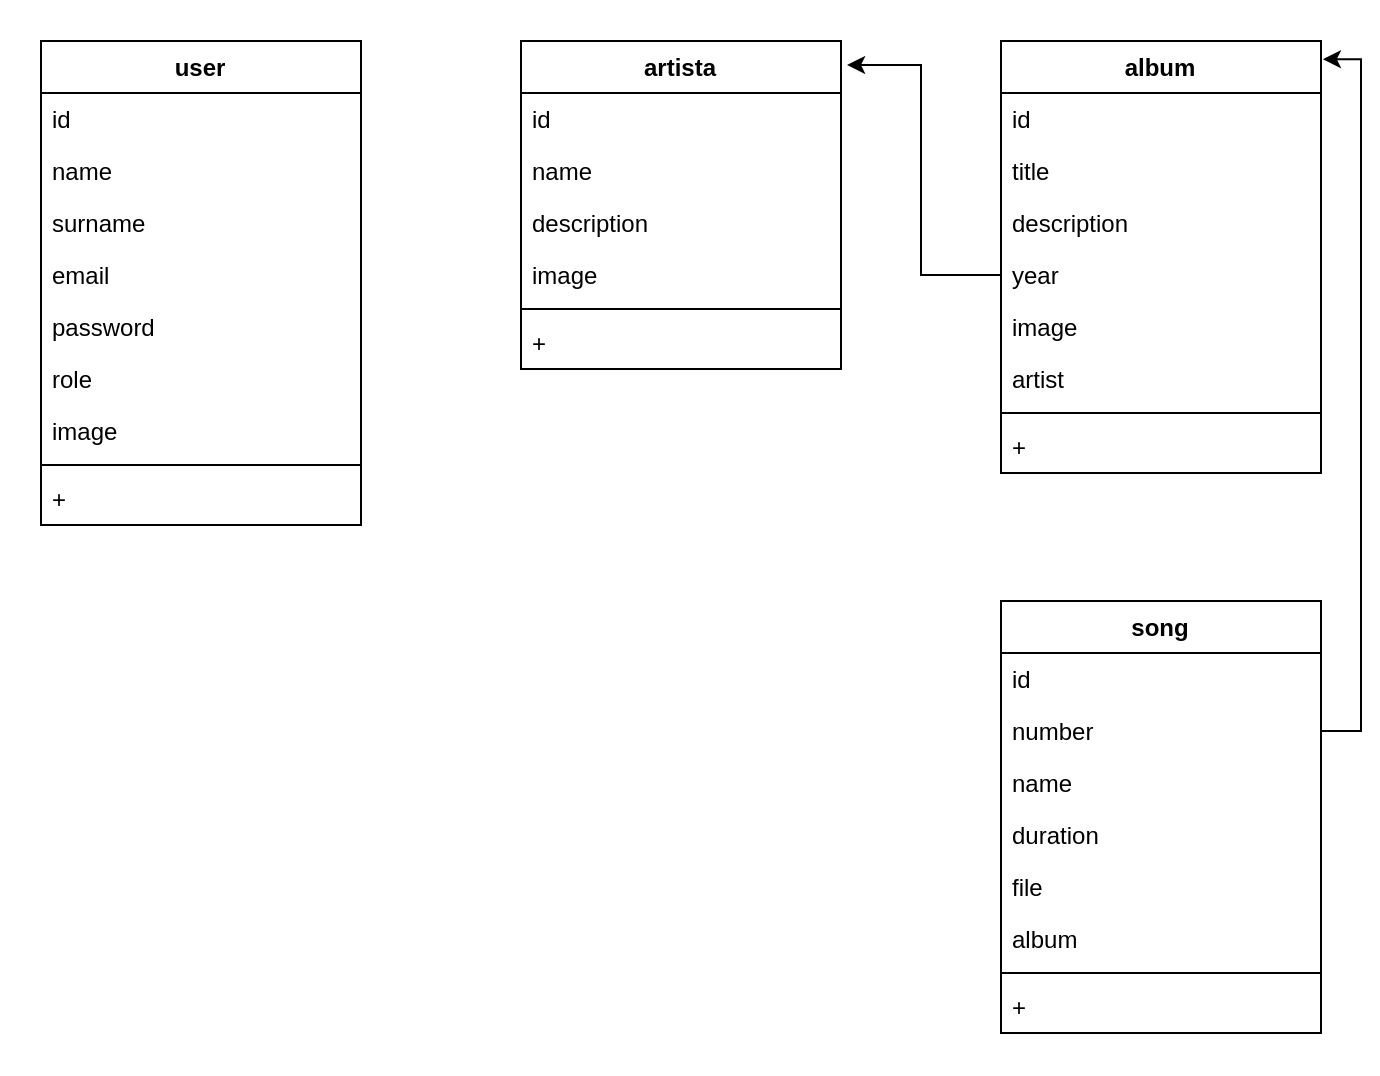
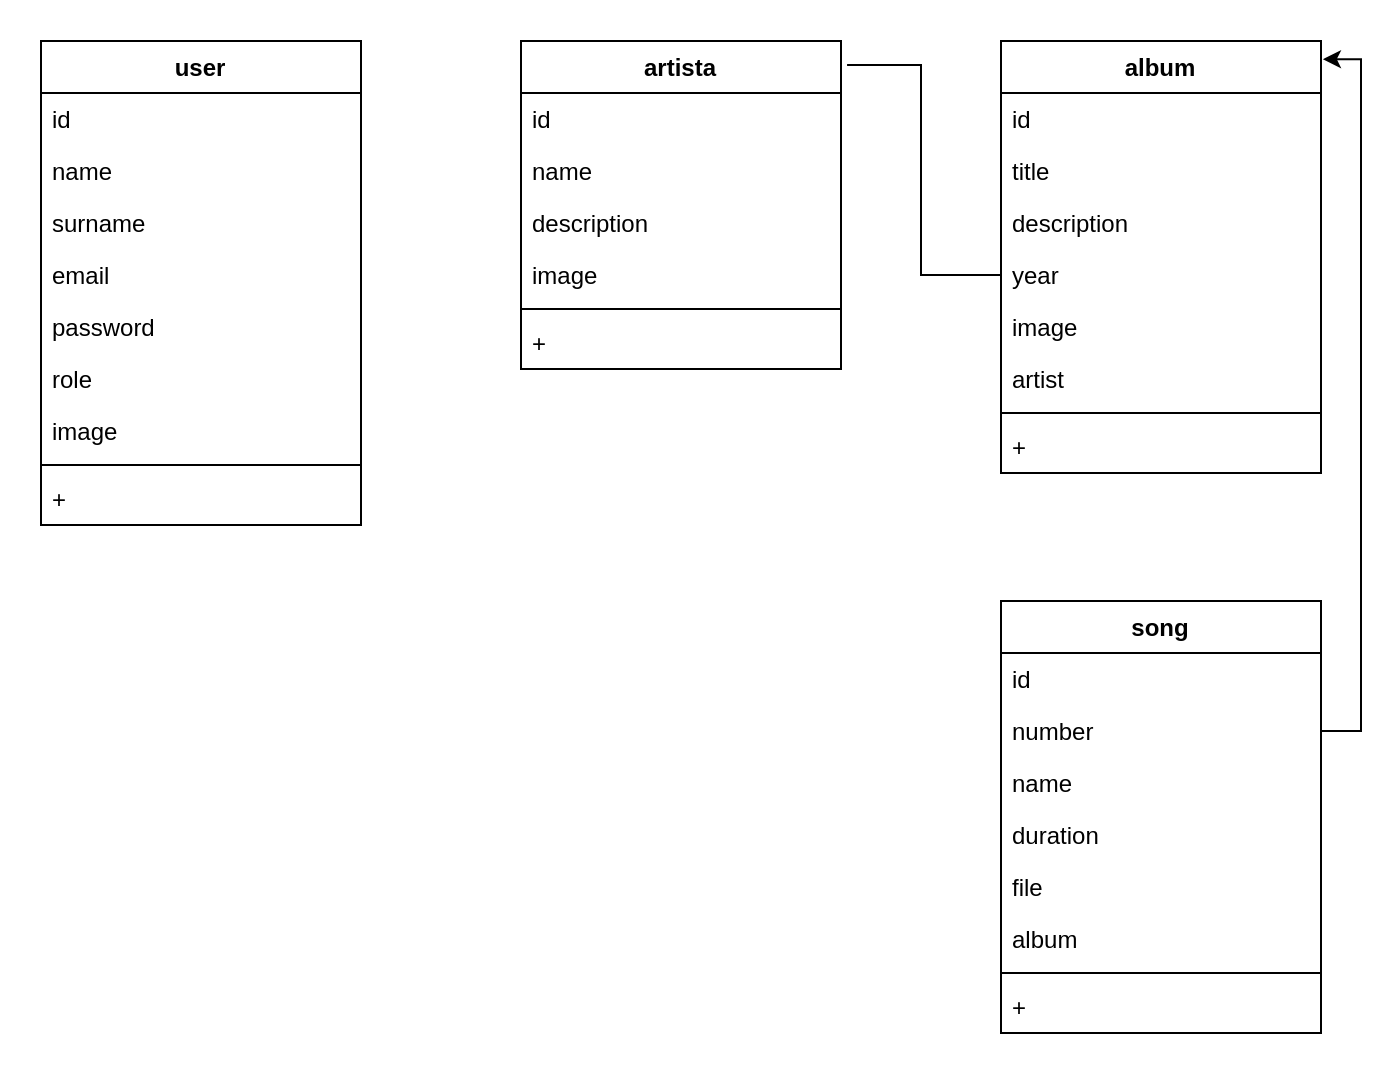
edge "year" -> "artista": arrowhead classic -> none
